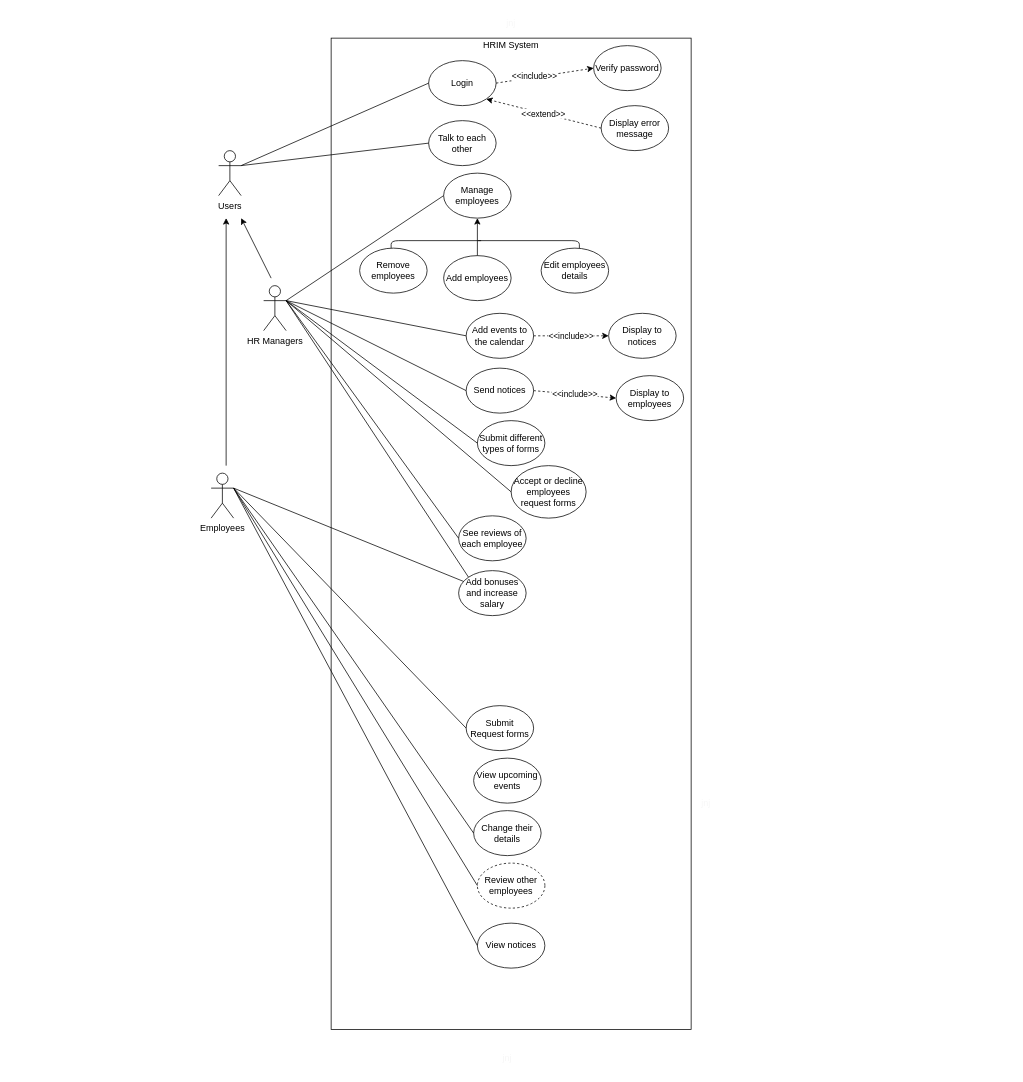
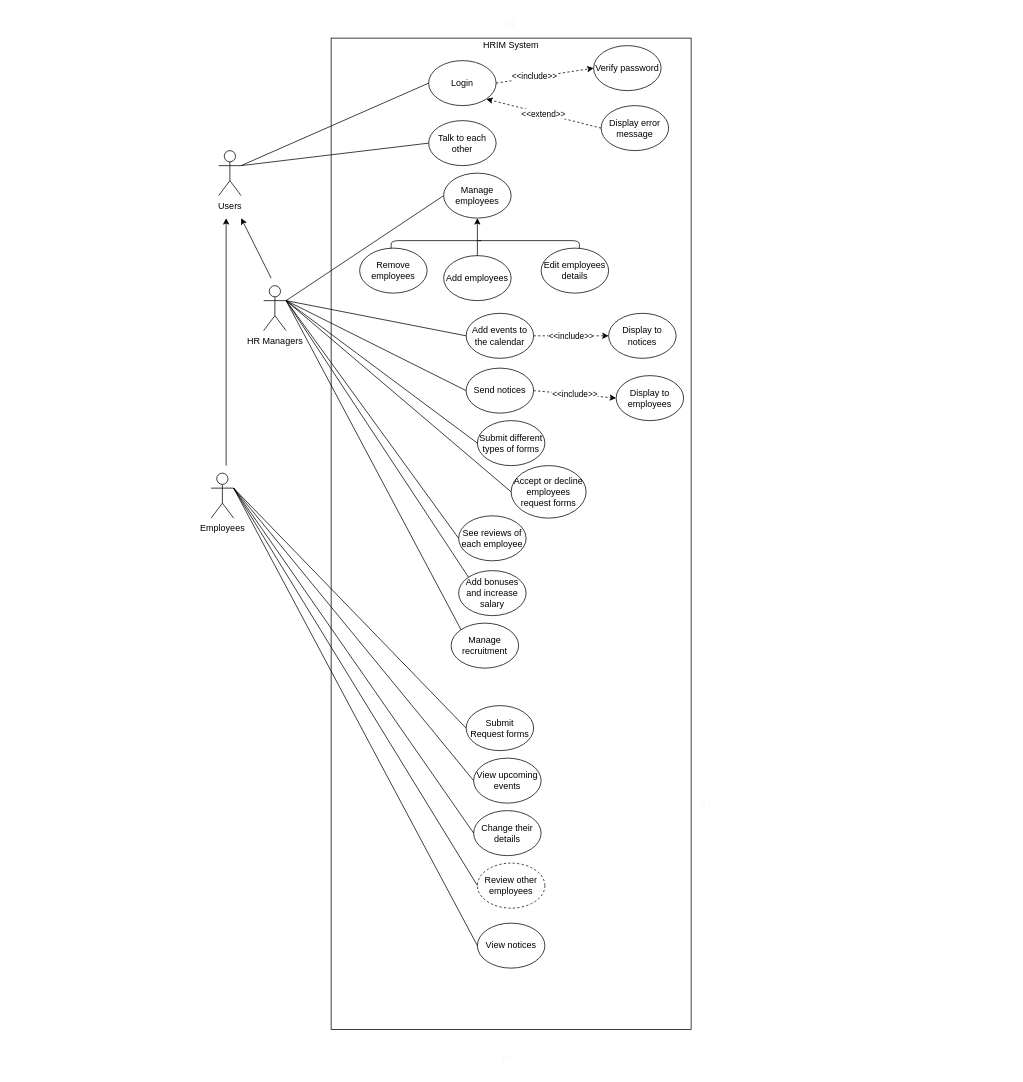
edge "HR Managers" -- "Manage recruitment": added
edge "Employees" -- "Add bonuses and increase salary": now "Employees" -- "View upcoming events"
node "Manage recruitment": added
